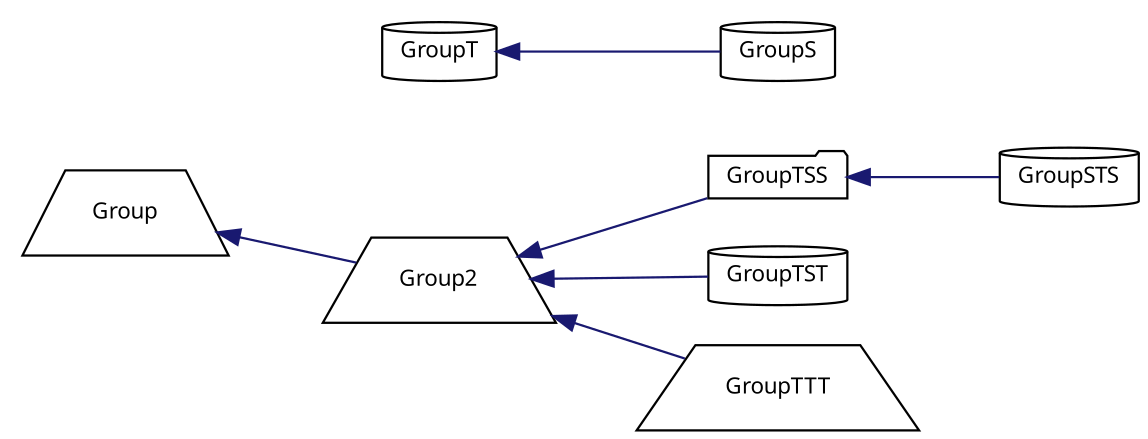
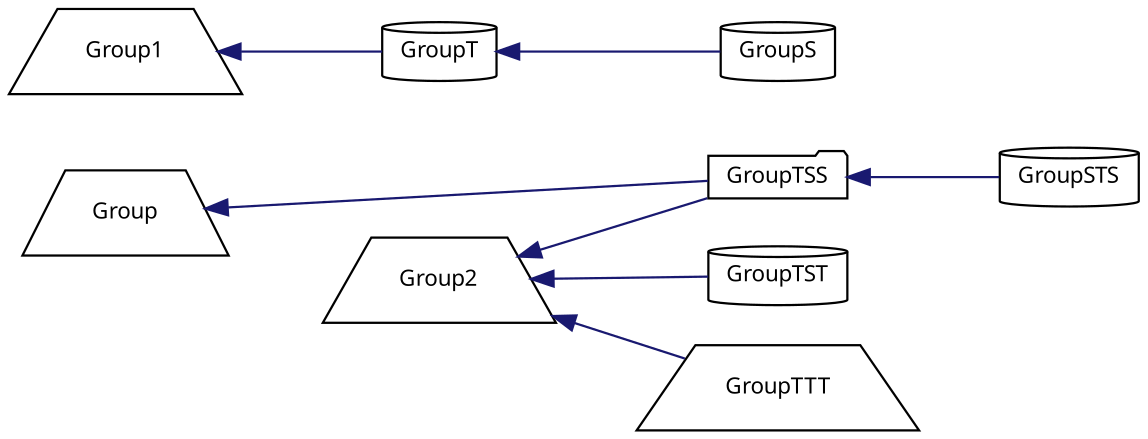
node "Group1": added
edge "Group2" -> "Group": now "GroupTSS" -> "Group"
